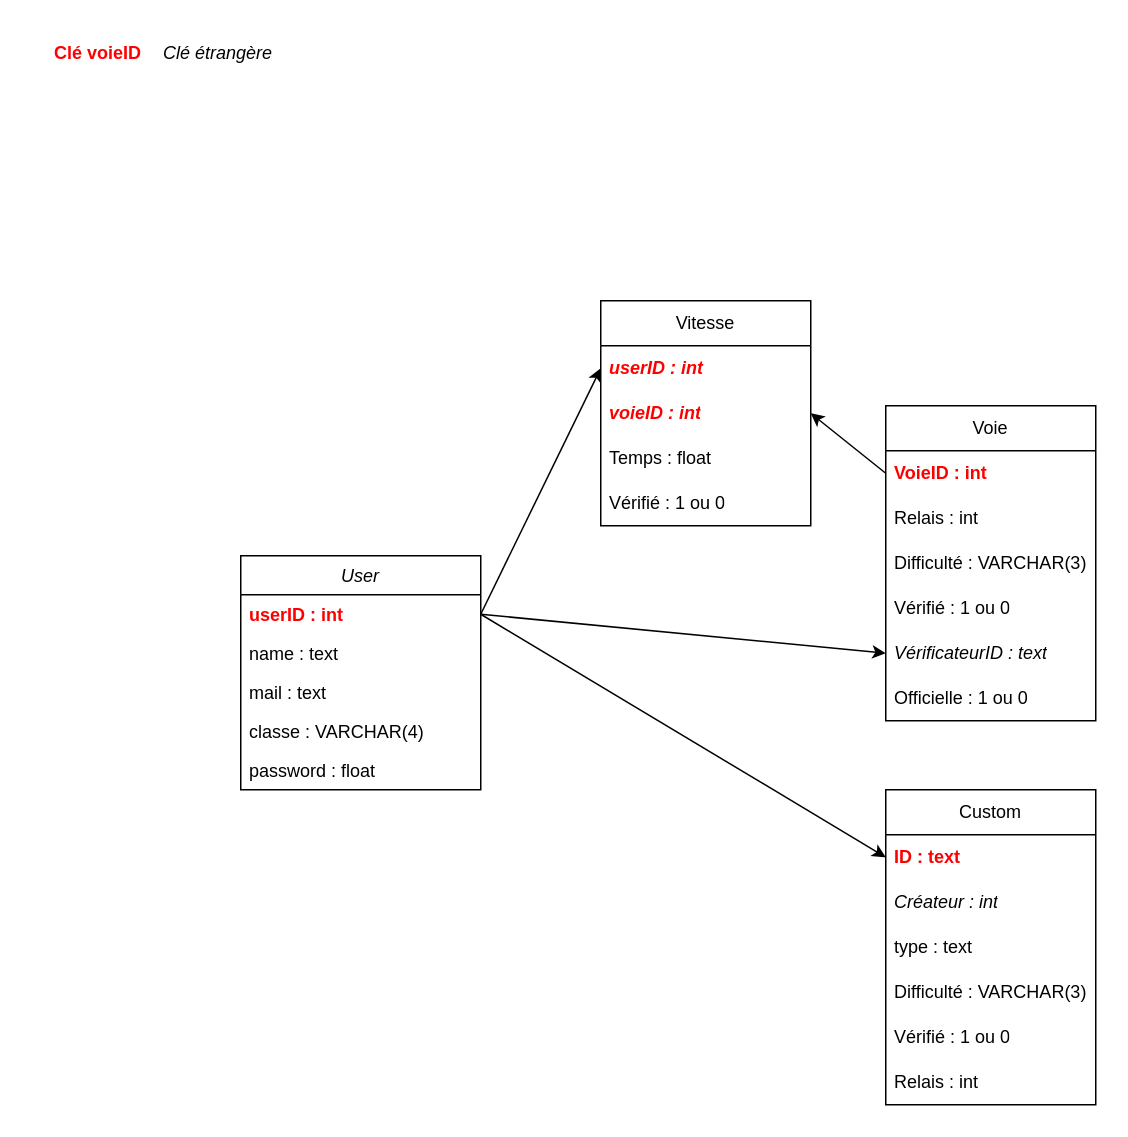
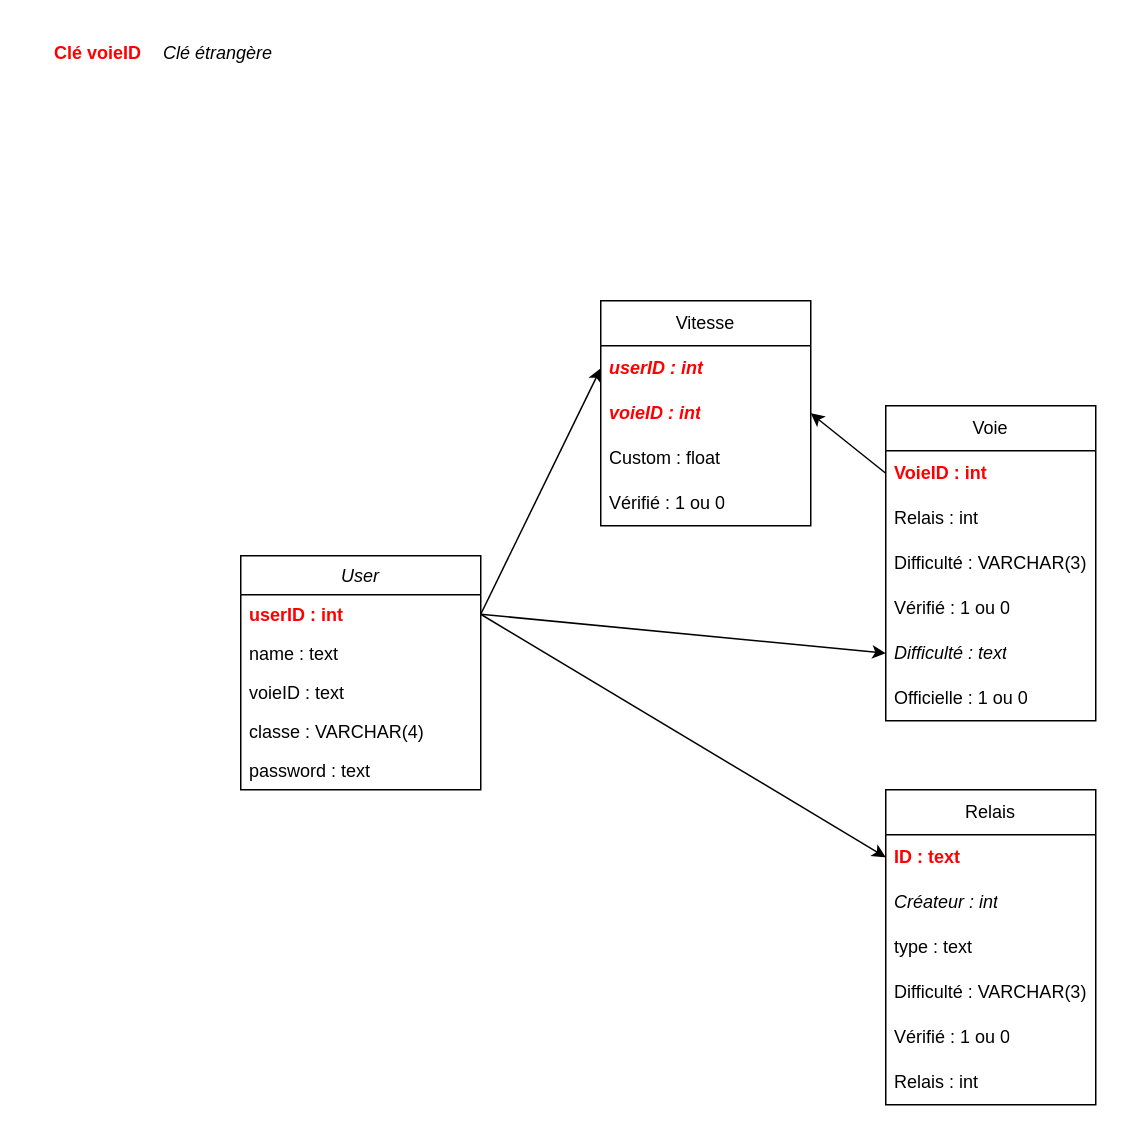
node "Temps : float": label "Temps : float" -> "Custom : float"
node "VérificateurID : text": label "VérificateurID : text" -> "Difficulté : text"
node "mail : text": label "mail : text" -> "voieID : text"
node "password : float": label "password : float" -> "password : text"
node "Custom": label "Custom" -> "Relais"
